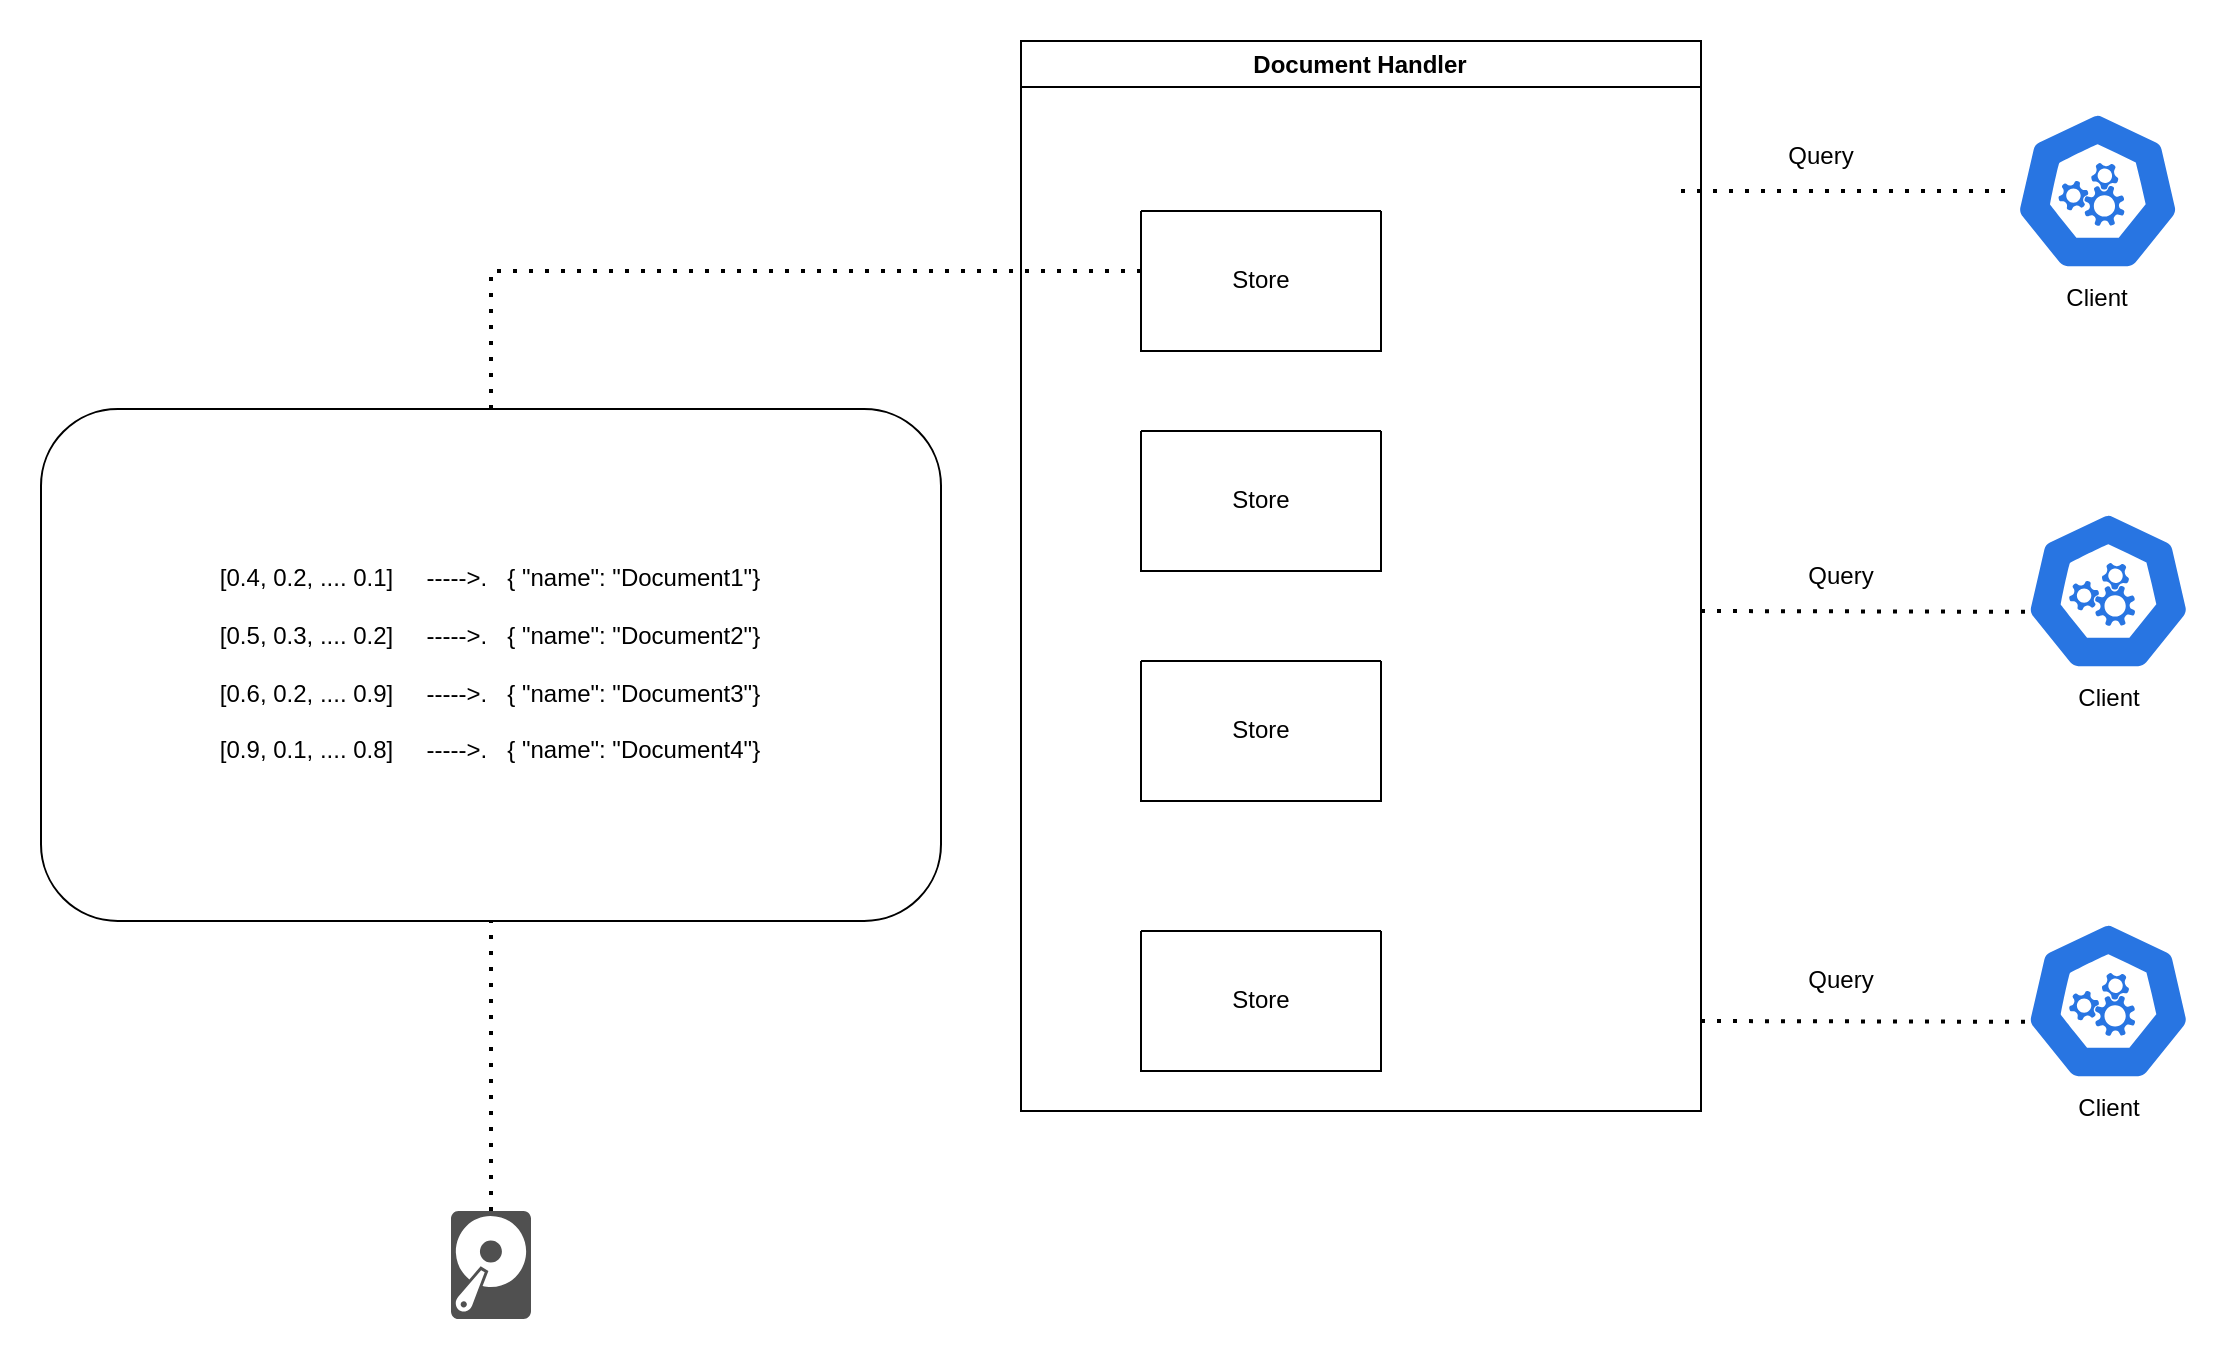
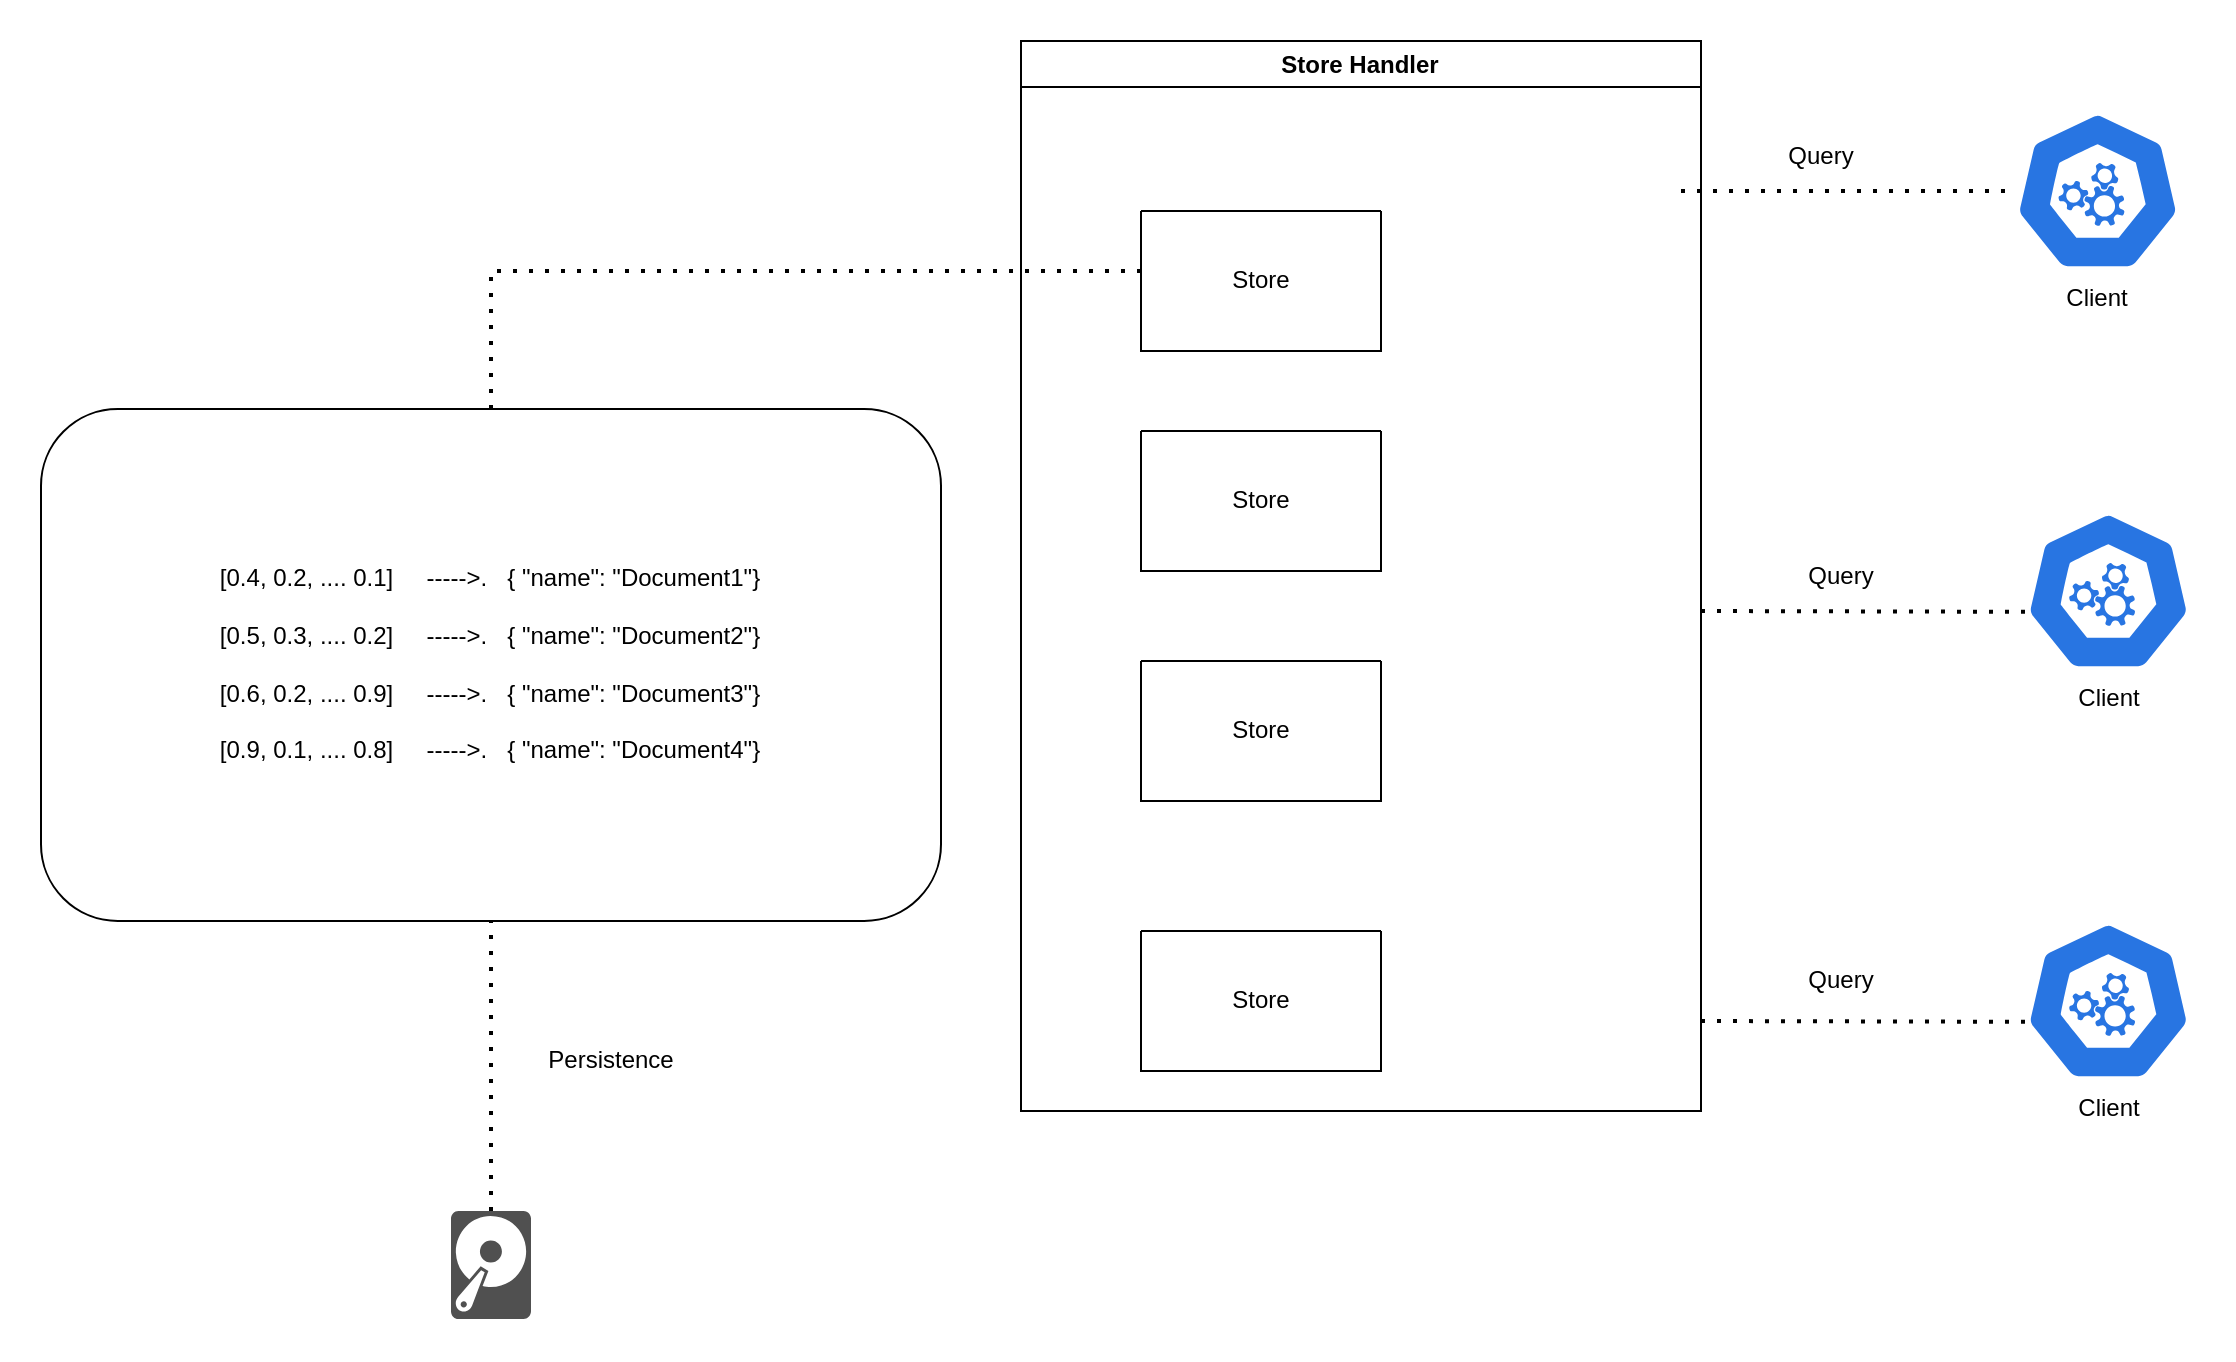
node "Document Handler": label "Document Handler" -> "Store Handler"
node "Persistence": added
